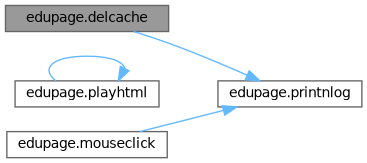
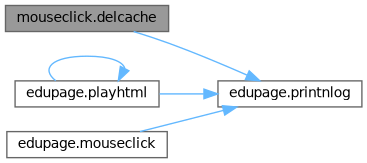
node "edupage.delcache": label "edupage.delcache" -> "mouseclick.delcache"
edge "edupage.playhtml" -> "edupage.printnlog": added
